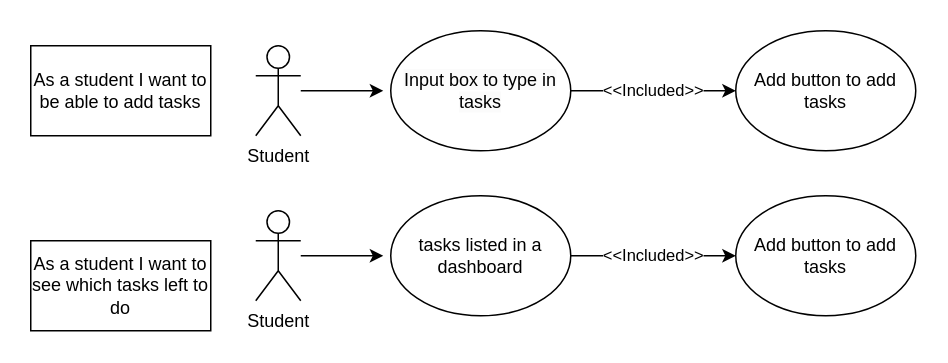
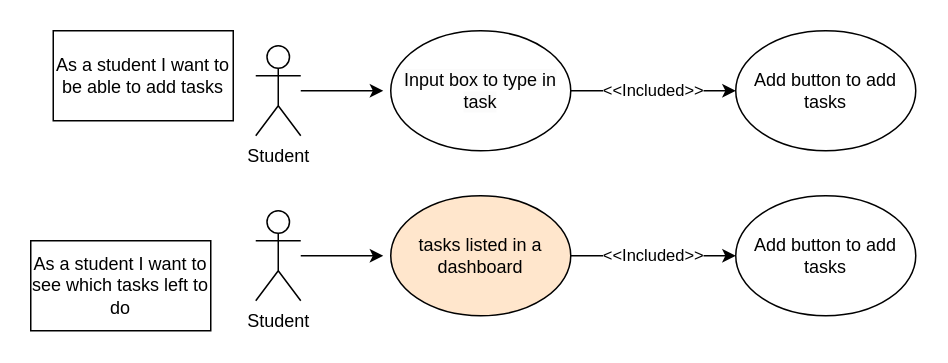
node "As a student I want to be able to add tasks": moved (121, 91) -> (143, 76)
node "Input box to type in tasks": label "Input box to type in tasks" -> "Input box to type in task"
node "tasks listed in a dashboard": fillcolor #ffffff -> #ffe6cc
